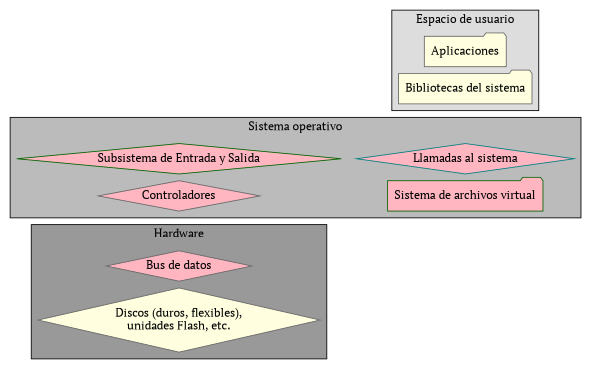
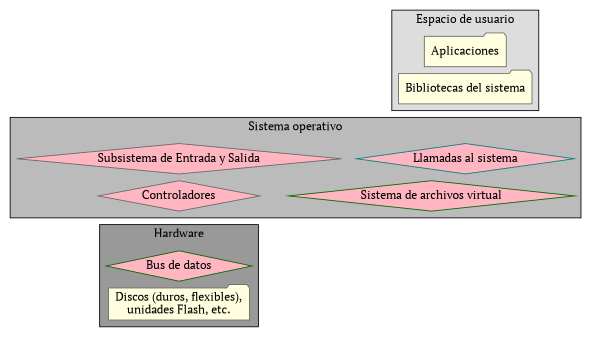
node "Subsistema de Entrada y Salida": color darkgreen -> gray40
node "Sistema de archivos virtual": shape folder -> diamond
node "Bus de datos": color gray40 -> darkgreen
node "Discos (duros, flexibles), unidades Flash, etc.": shape diamond -> folder
